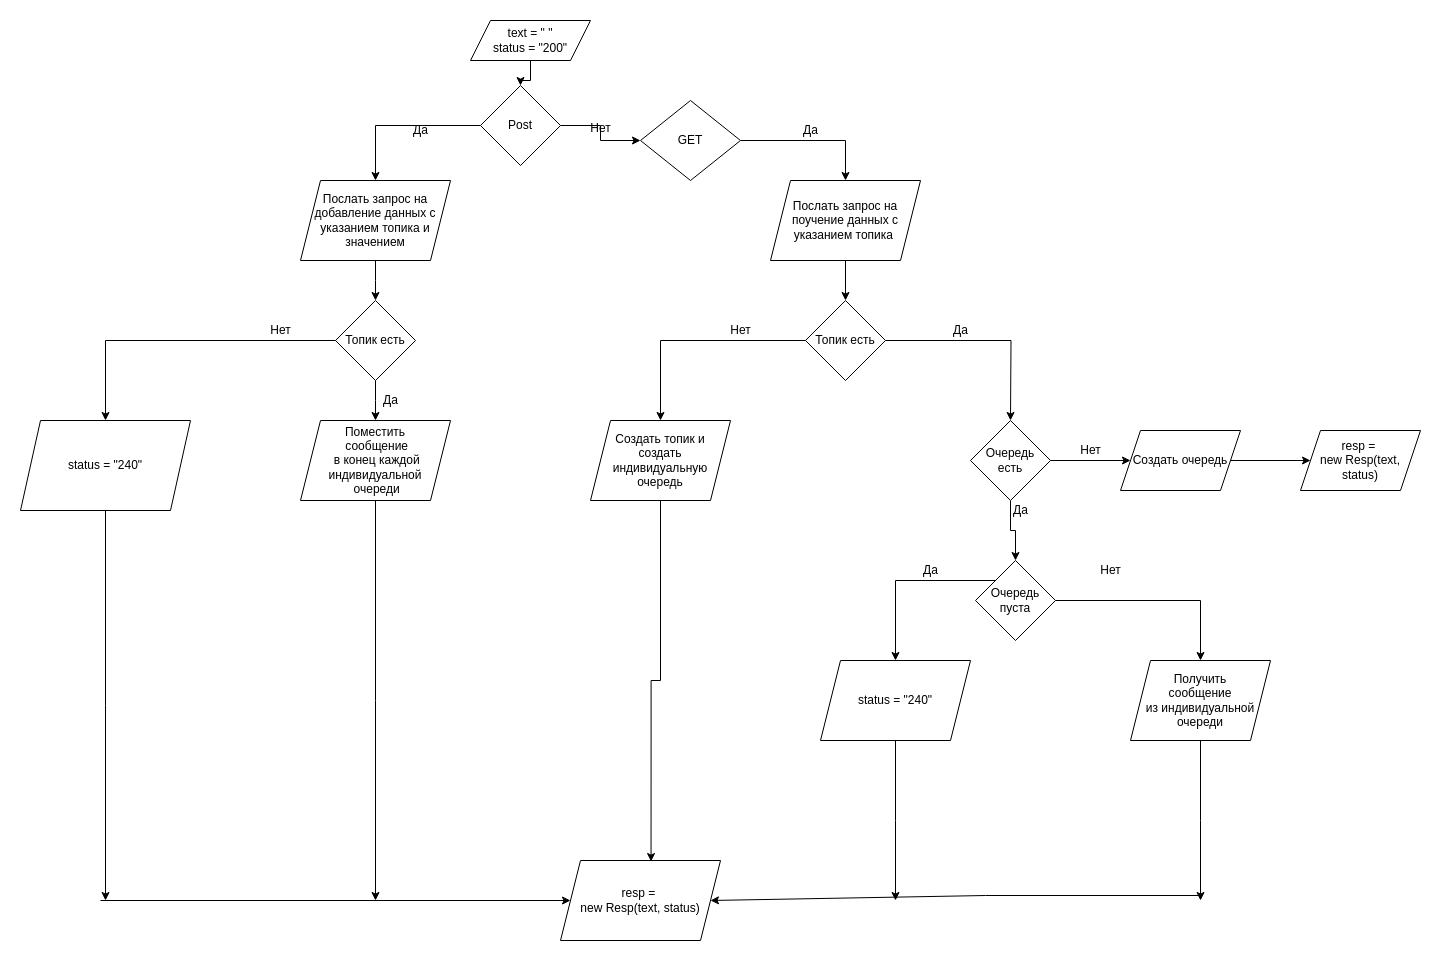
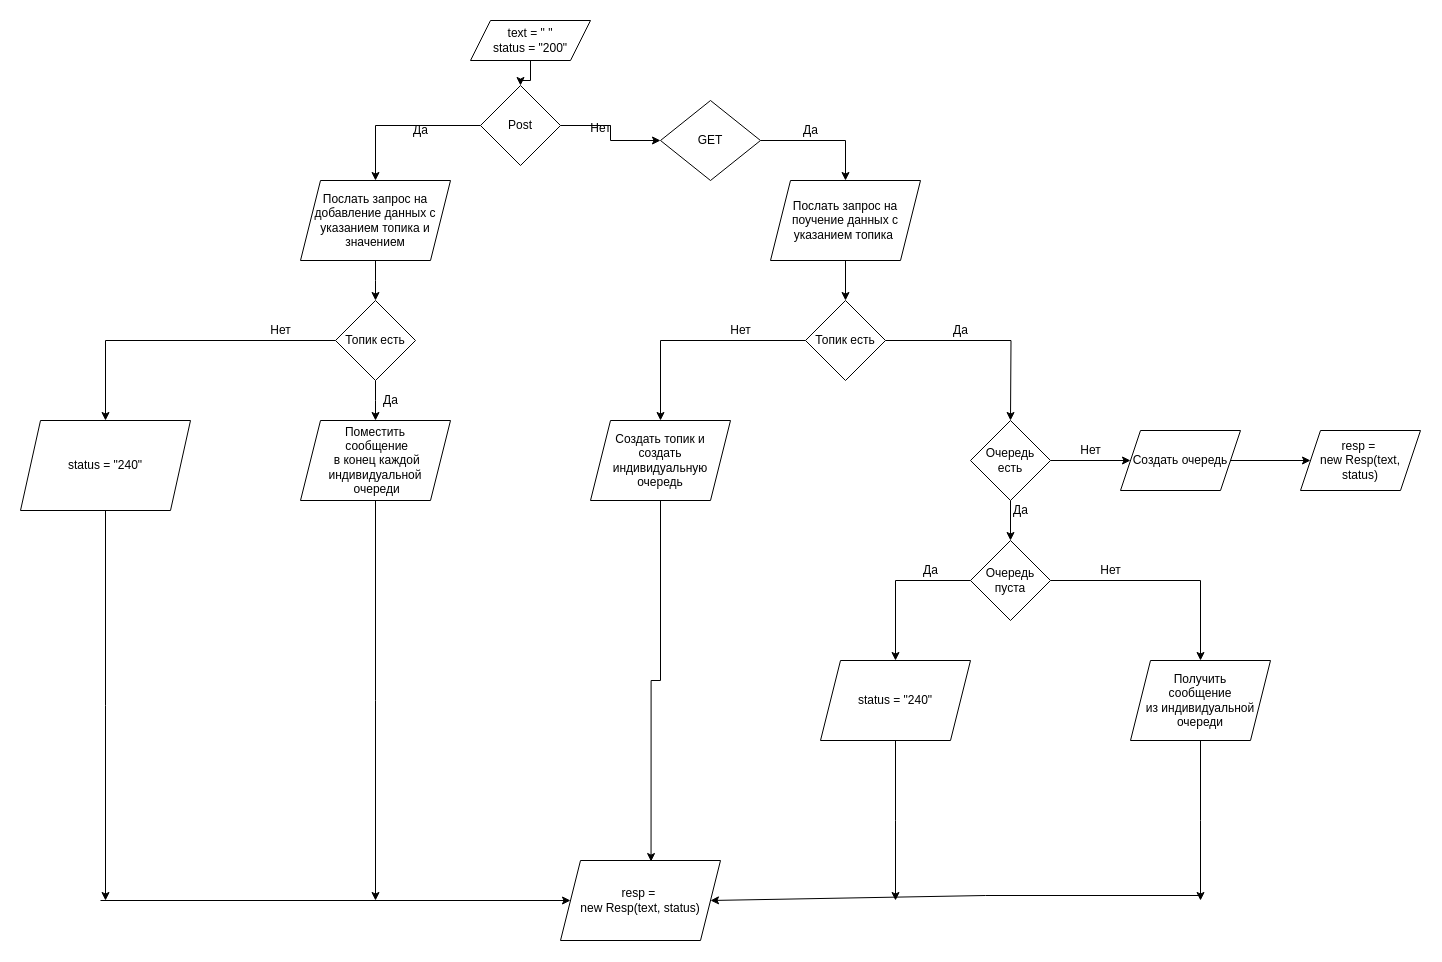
node "GET": moved (691, 141) -> (711, 141)
node "Очередь пуста": moved (1016, 601) -> (1011, 581)
